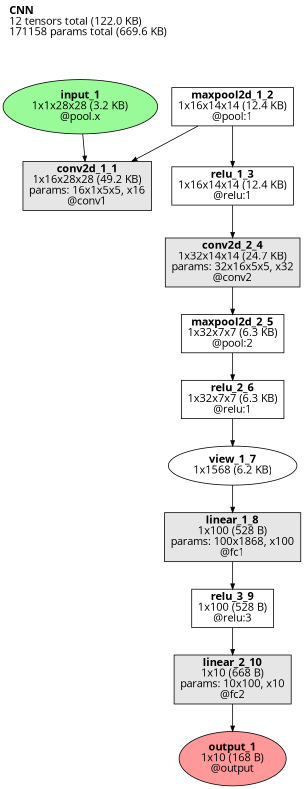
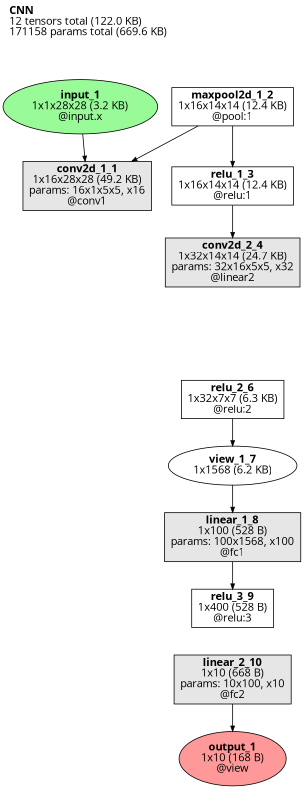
node "input_1": text "@pool.x" -> "@input.x"
node "conv2d_2_4": text "@conv2" -> "@linear2"
node "maxpool2d_2_5": removed
node "relu_2_6": text "@relu:1" -> "@relu:2"
node "linear_1_8": text "params: 100x1868, x100" -> "params: 100x1568, x100"
node "relu_3_9": text "1x100 (528 B)" -> "1x400 (528 B)"
edge "relu_3_9" -> "linear_2_10": removed
node "output_1": text "@output" -> "@view"
